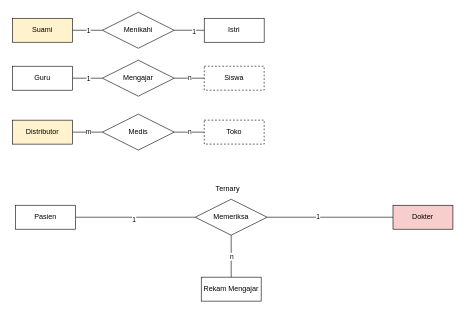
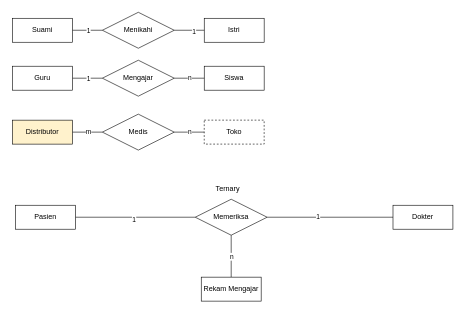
node "Suami": fillcolor #fff2cc -> #ffffff
node "Siswa": style dashed -> solid
node "Dokter": fillcolor #f8cecc -> #ffffff
